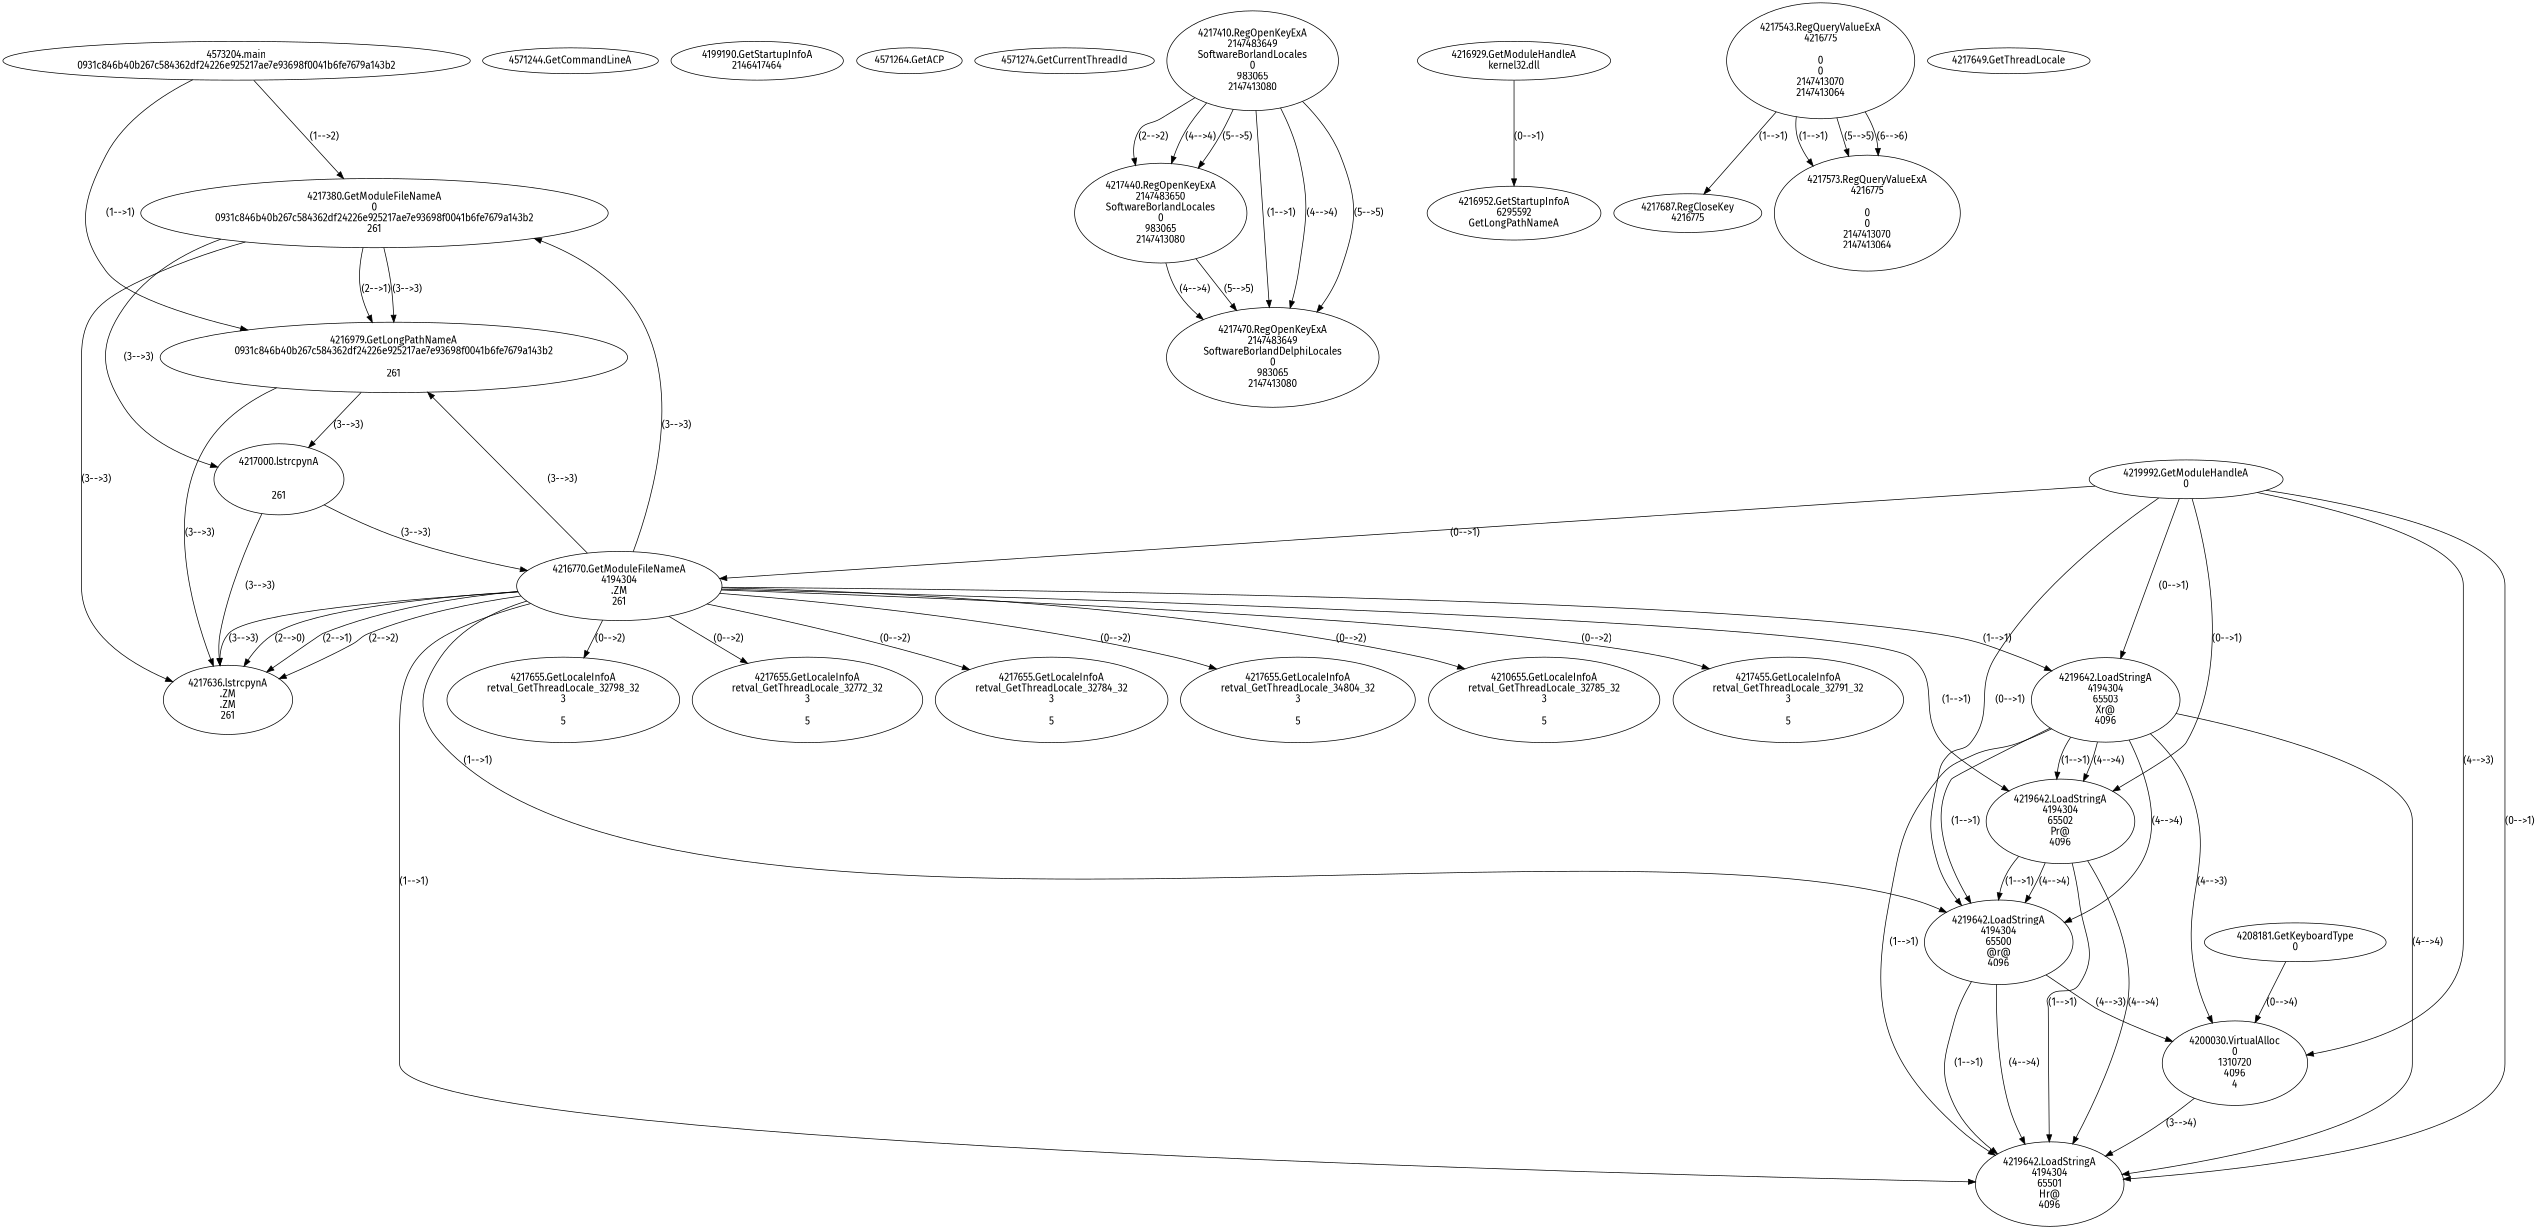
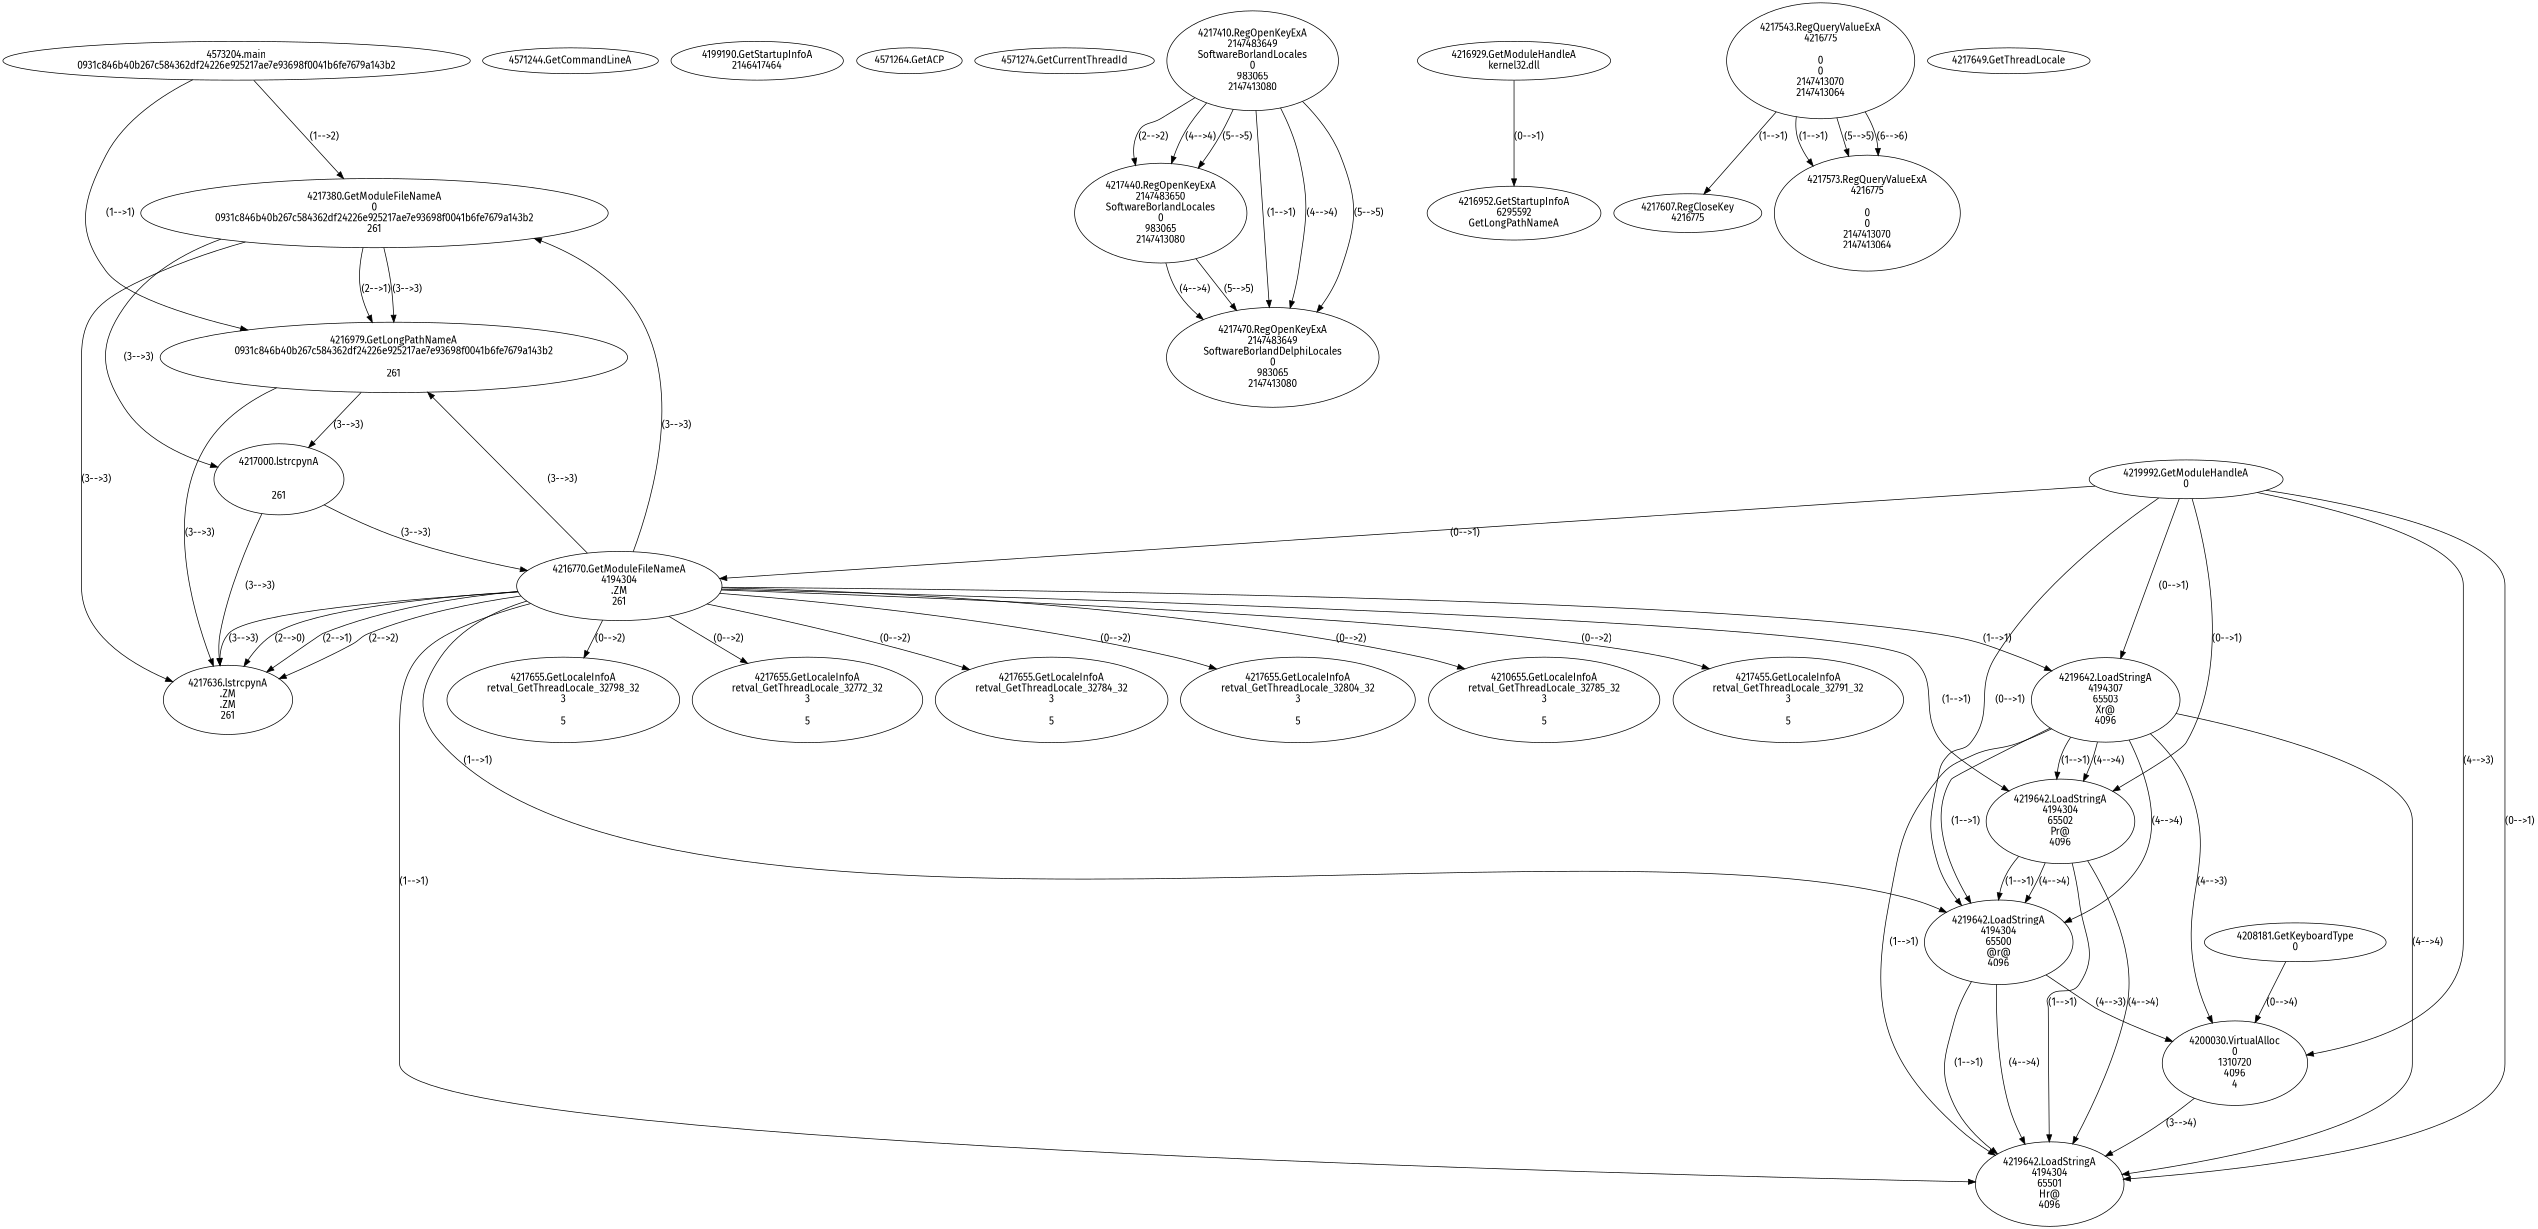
node "4217687.RegCloseKey 4216775": label "4217687.RegCloseKey 4216775" -> "4217607.RegCloseKey 4216775"
node "4217655.GetLocaleInfoA retval_GetThreadLocale_34804_32 3 5": label "4217655.GetLocaleInfoA retval_GetThreadLocale_34804_32 3 5" -> "4217655.GetLocaleInfoA retval_GetThreadLocale_32804_32 3 5"
node "4219642.LoadStringA 4194304 65503 Xr@ 4096": label "4219642.LoadStringA 4194304 65503 Xr@ 4096" -> "4219642.LoadStringA 4194307 65503 Xr@ 4096"
